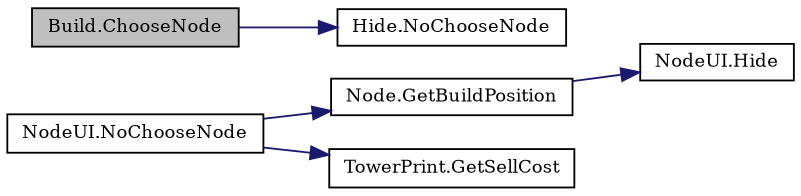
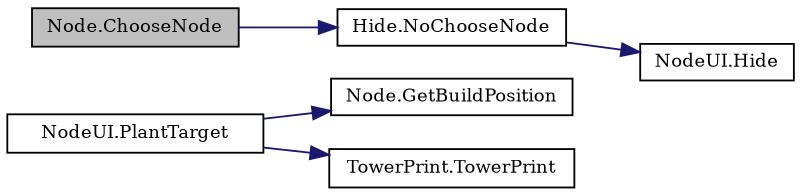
node "Build.ChooseNode": label "Build.ChooseNode" -> "Node.ChooseNode"
edge "Node.GetBuildPosition" -> "NodeUI.Hide": now "Hide.NoChooseNode" -> "NodeUI.Hide"
node "NodeUI.NoChooseNode": label "NodeUI.NoChooseNode" -> "NodeUI.PlantTarget"
node "TowerPrint.GetSellCost": label "TowerPrint.GetSellCost" -> "TowerPrint.TowerPrint"
